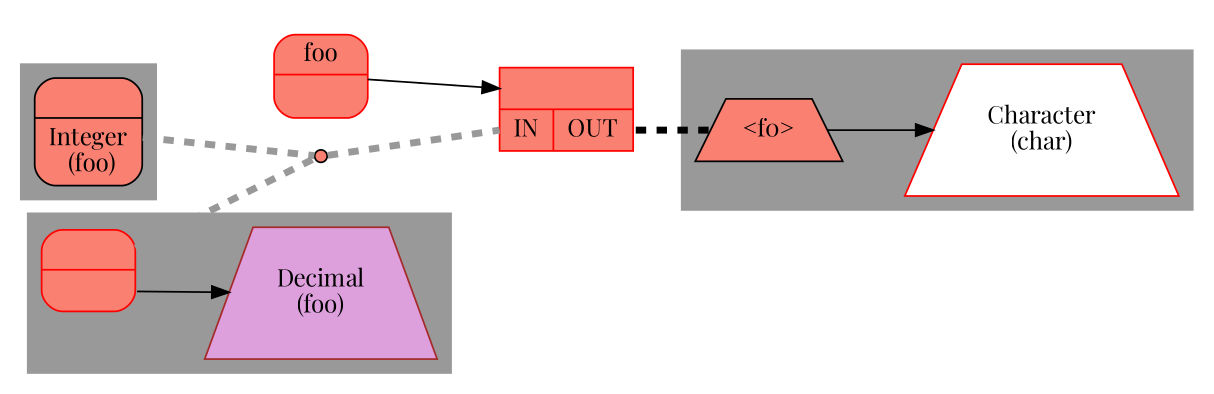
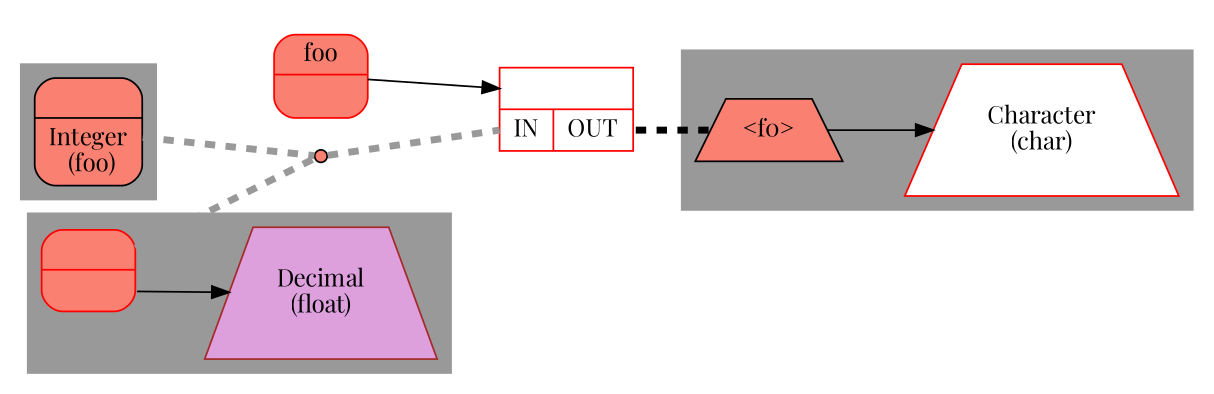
node "IN": fillcolor salmon -> white
node "Decimal (foo)": label "Decimal (foo)" -> "Decimal (float)"
